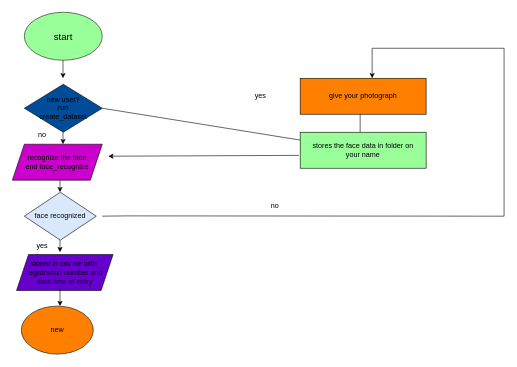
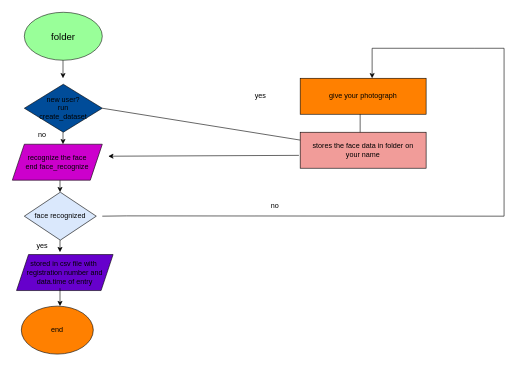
node "start": label "start" -> "folder"
node "stores the face data in folder on your name": fillcolor #99ff99 -> #f19c99
node "new": label "new" -> "end"
